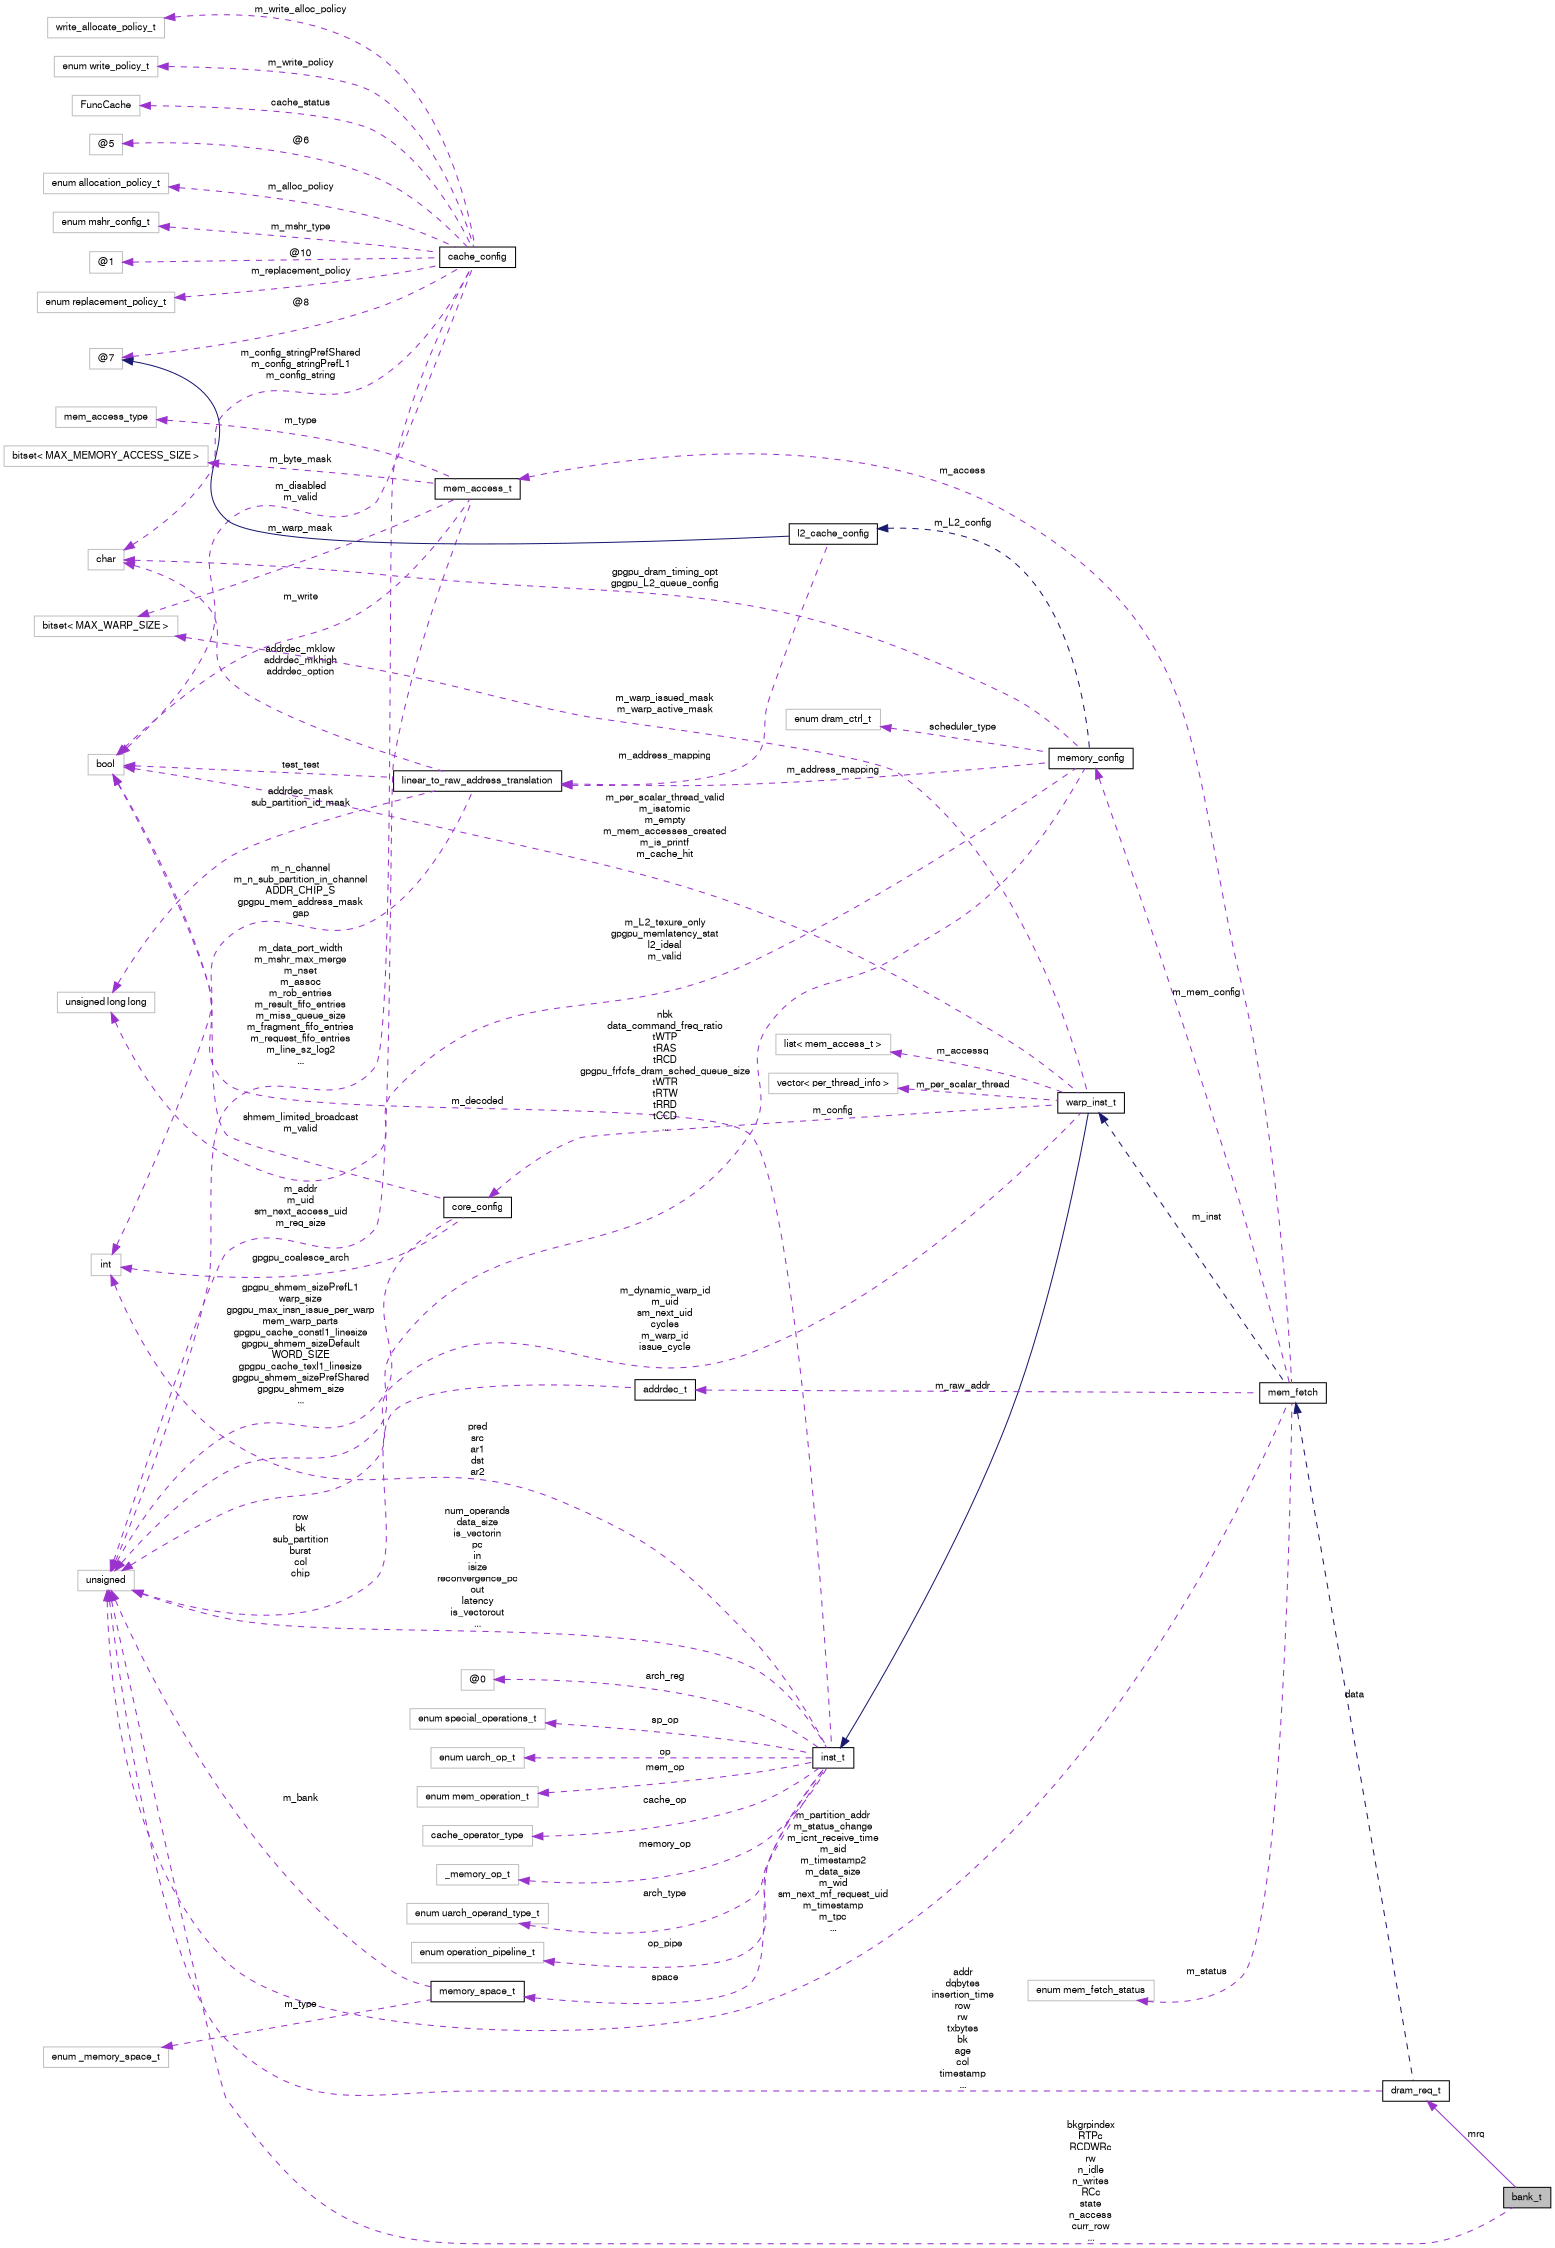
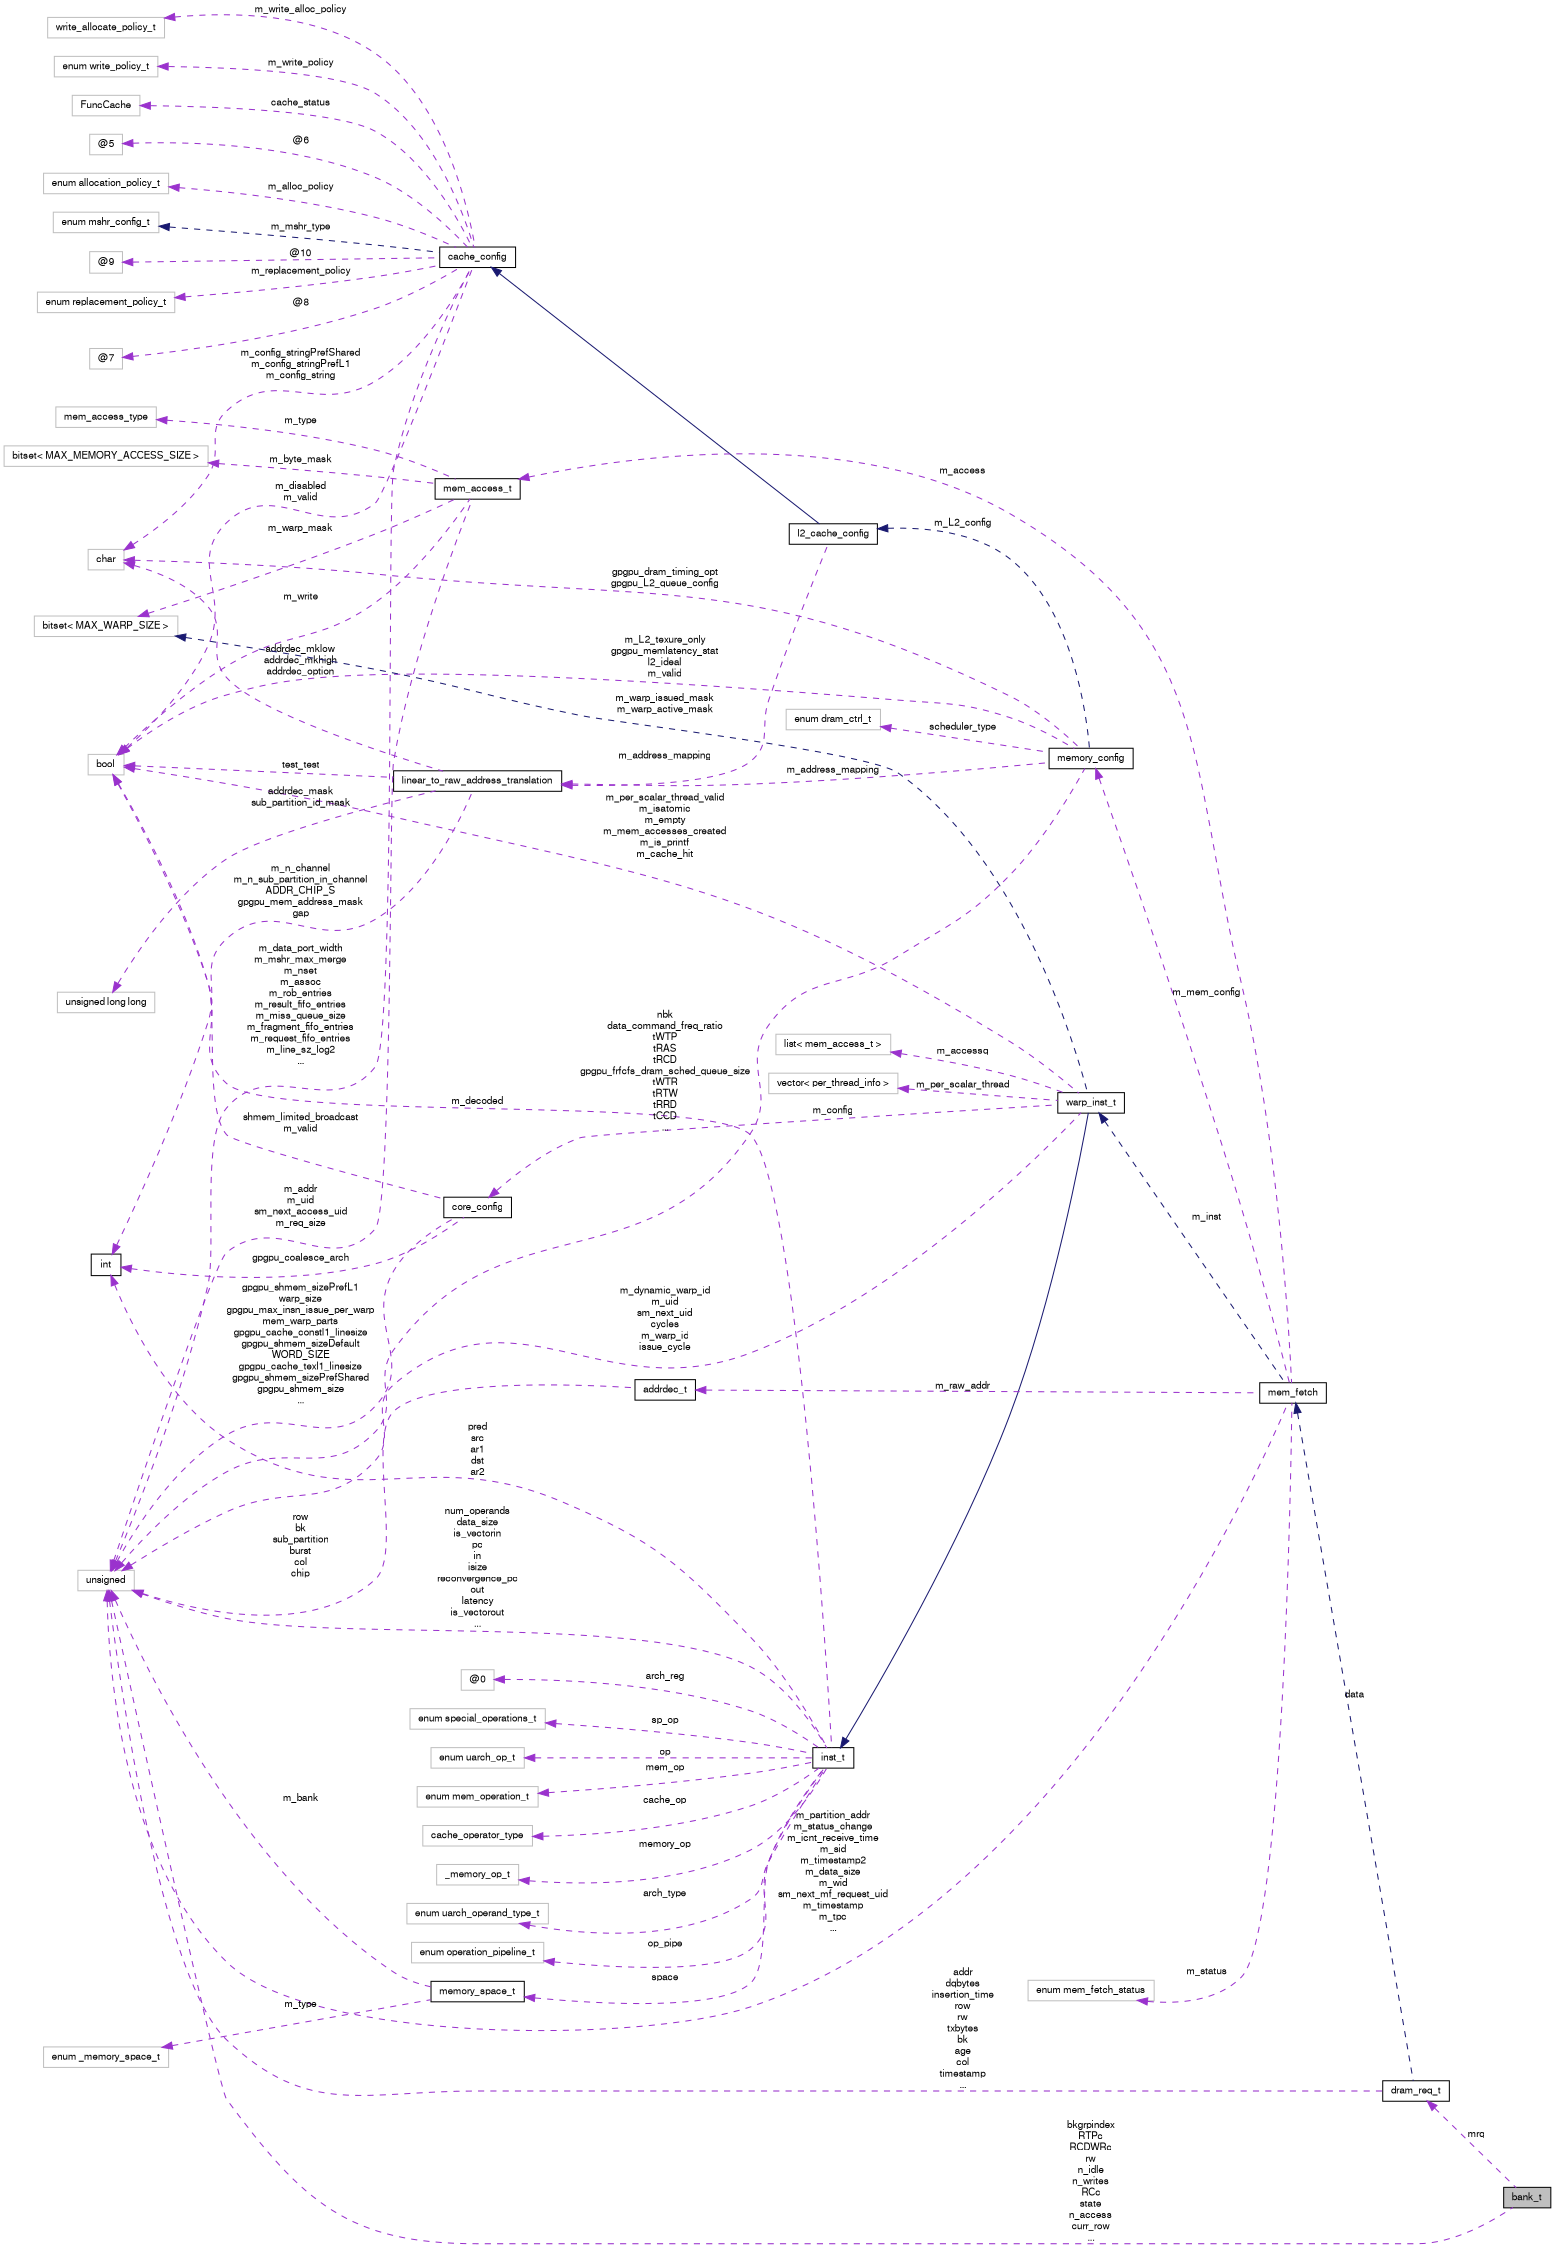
edge "cache_config" -> "enum mshr_config_t": color darkorchid3 -> midnightblue
node "@1": label "@1" -> "@9"
edge "l2_cache_config" -> "@7": now "l2_cache_config" -> "cache_config"
edge "warp_inst_t" -> "bitset< MAX_WARP_SIZE >": color darkorchid3 -> midnightblue
edge "memory_config" -> "unsigned long long": now "memory_config" -> "bool"
node "int": color grey75 -> black
edge "bank_t" -> "dram_req_t": style solid -> dashed
